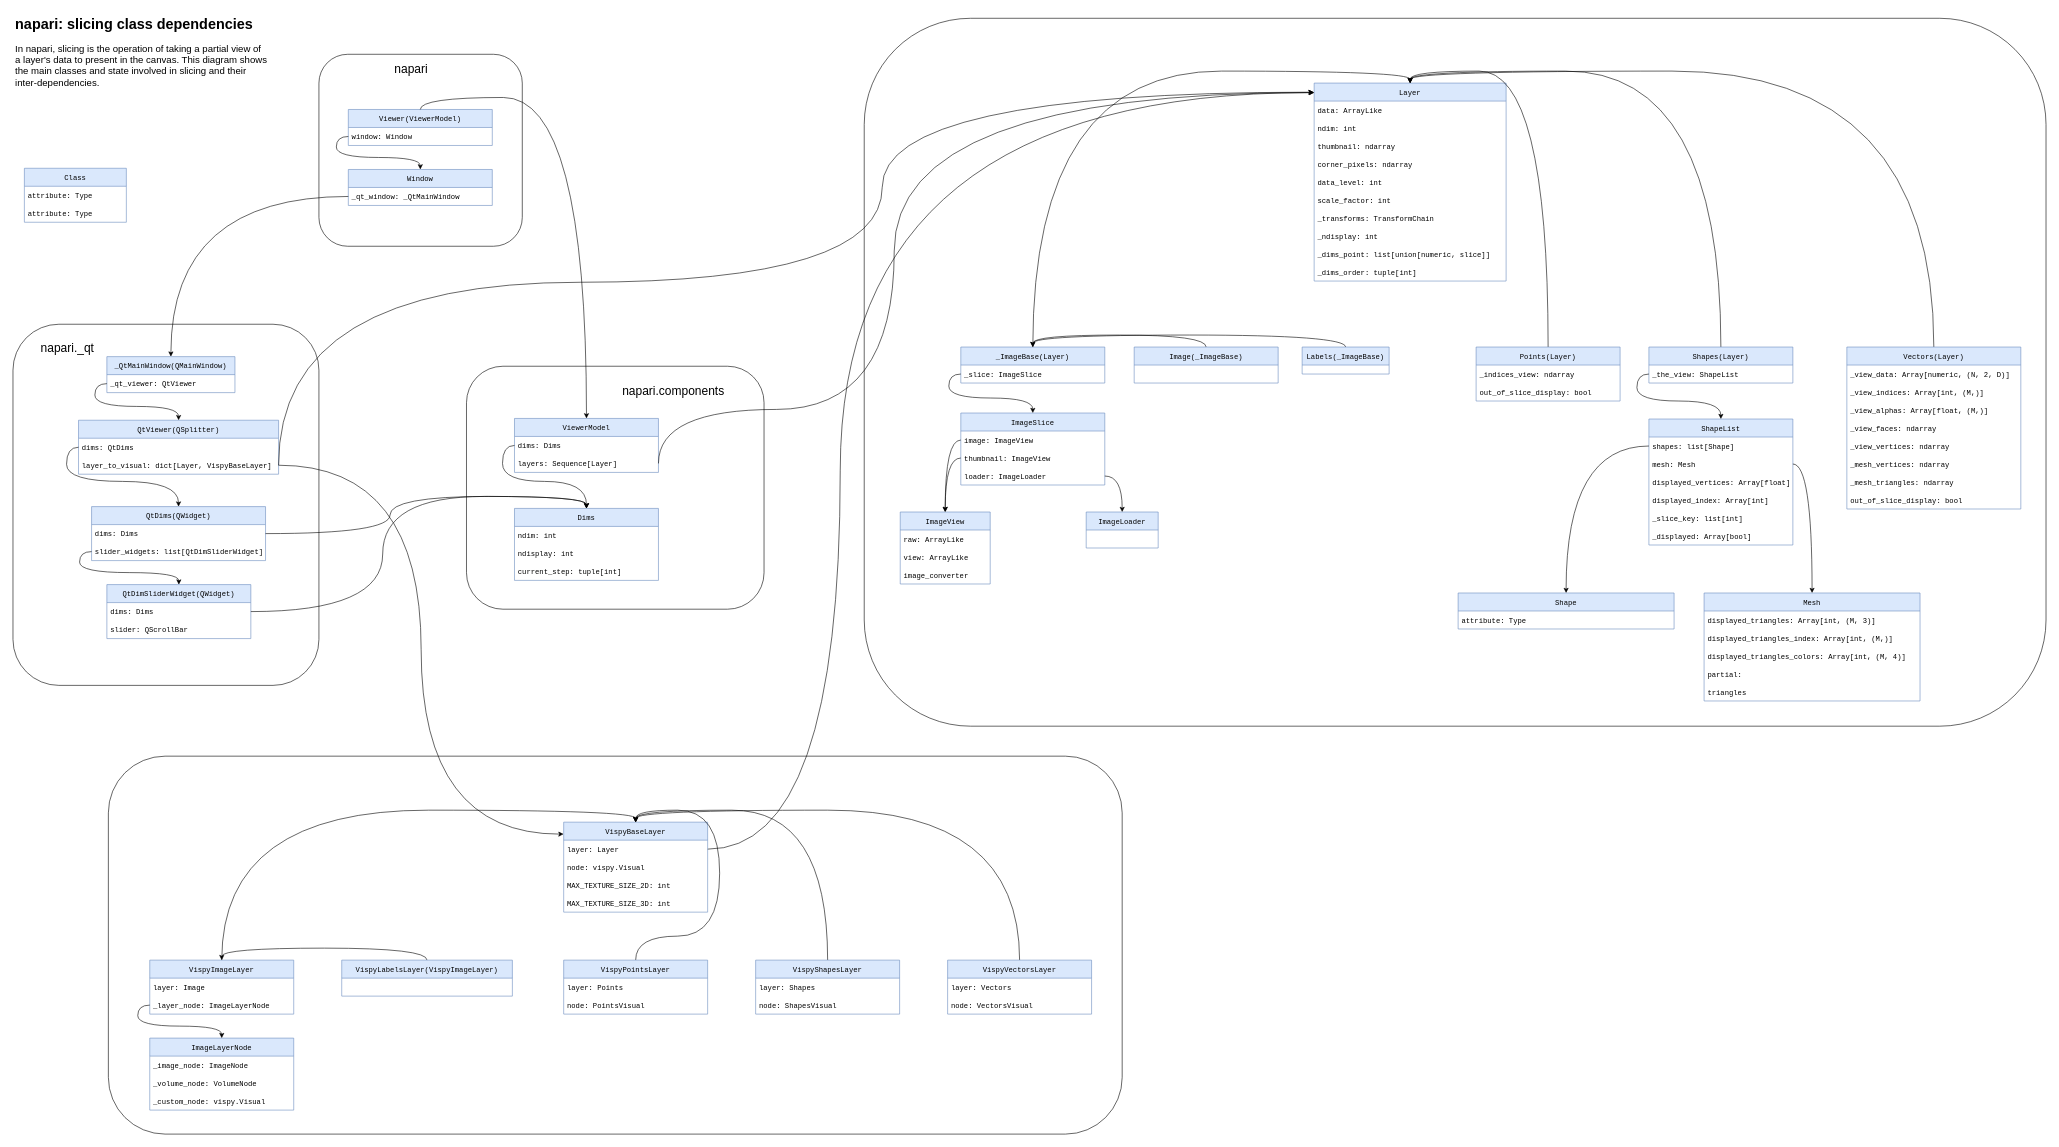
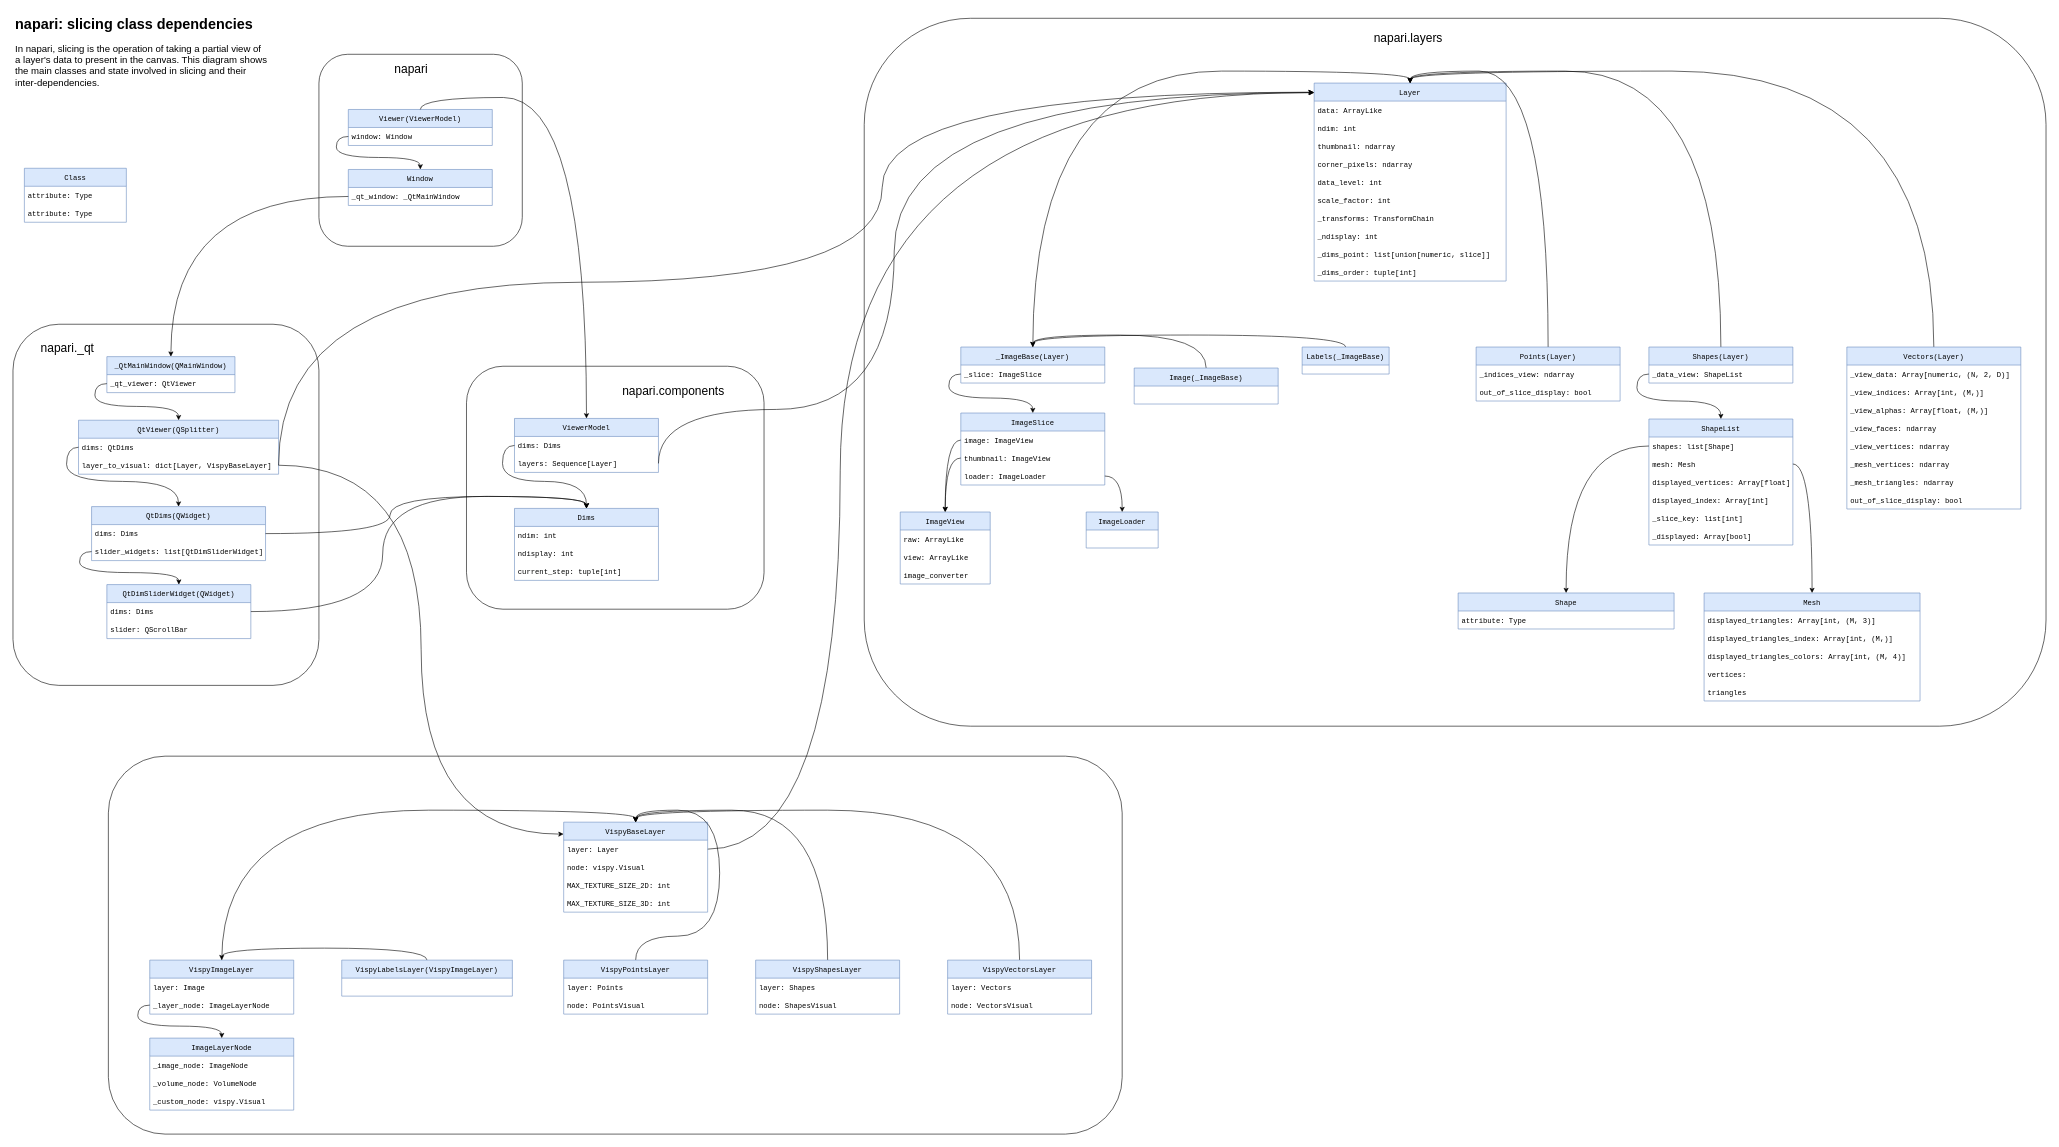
node "napari.layers": added
node "Image(_ImageBase)": moved (1206, 365) -> (1206, 386)
node "_the_view: ShapeList": label "_the_view: ShapeList" -> "_data_view: ShapeList"
node "partial:": label "partial:" -> "vertices:"
